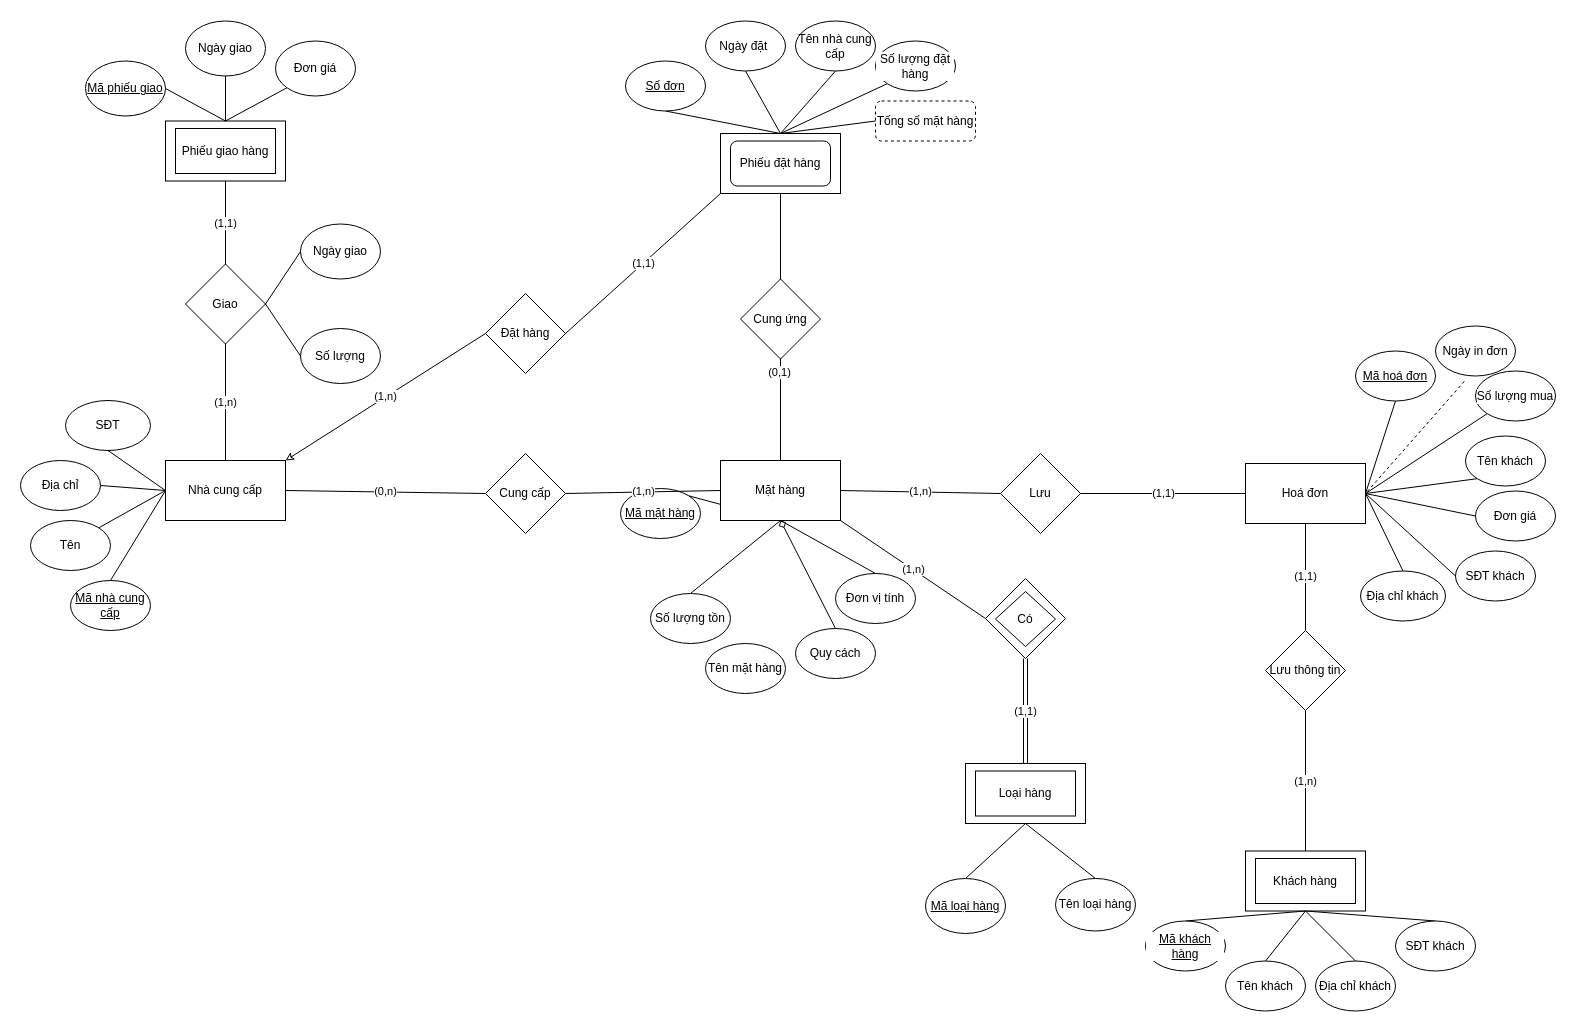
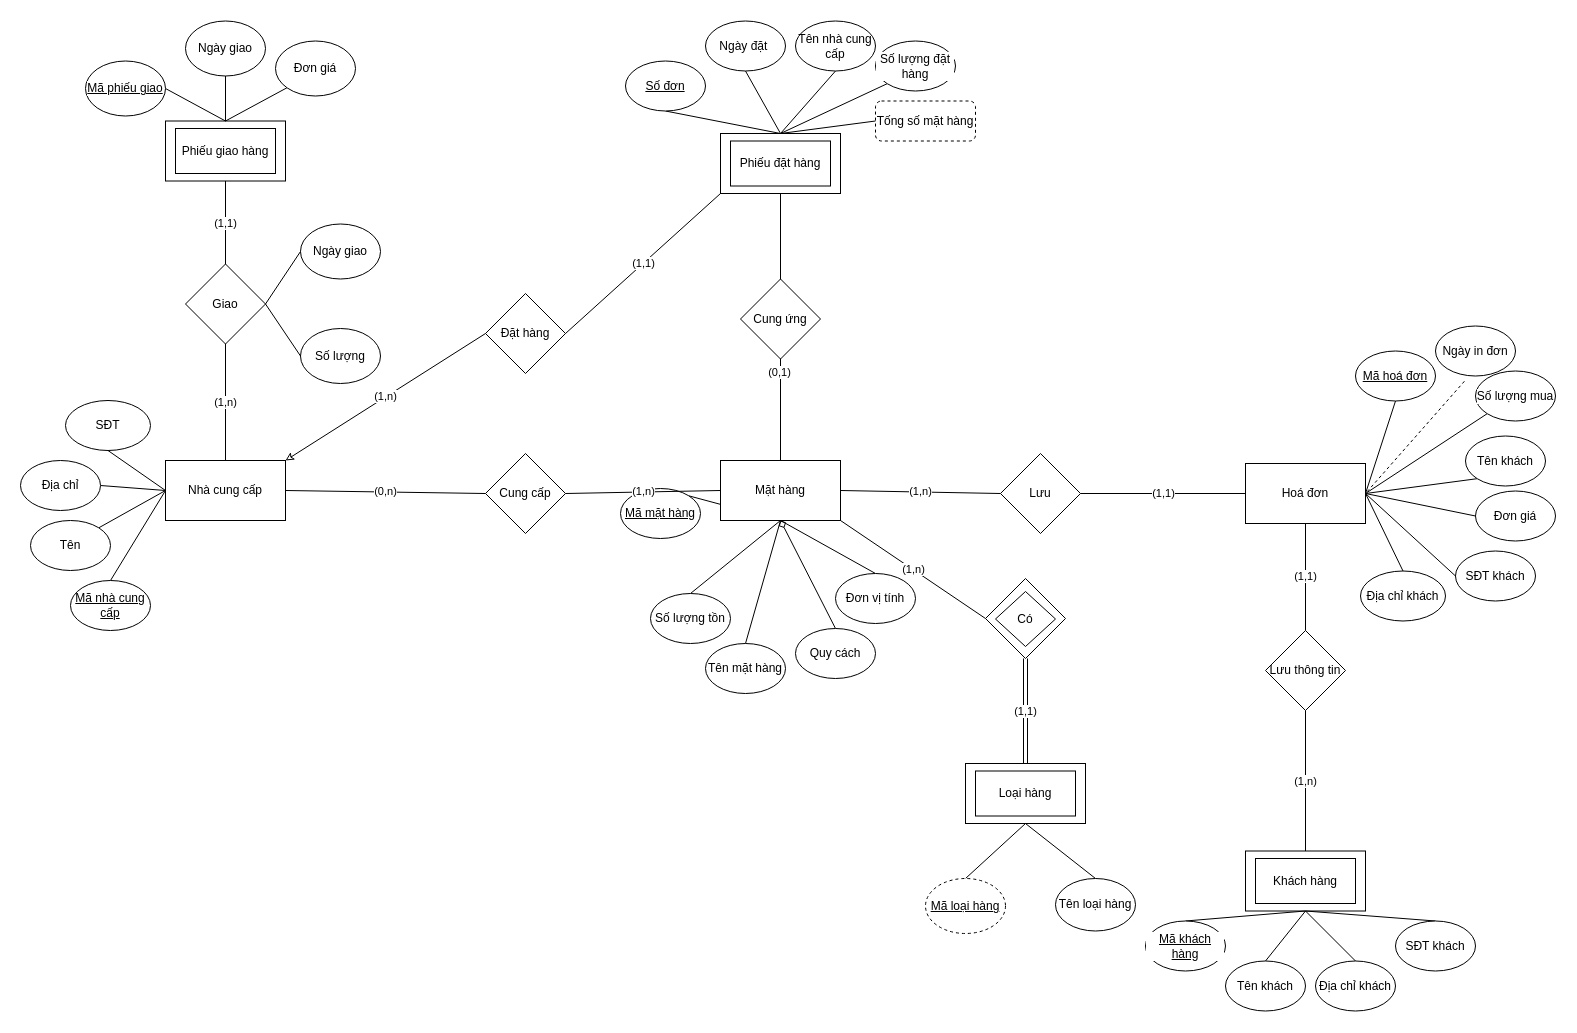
node "Phiếu đặt hàng": shape rounded rectangle -> rectangle
edge "Mặt hàng" -- "Tên mặt hàng": added
node "Mã loại hàng": style solid -> dashed
